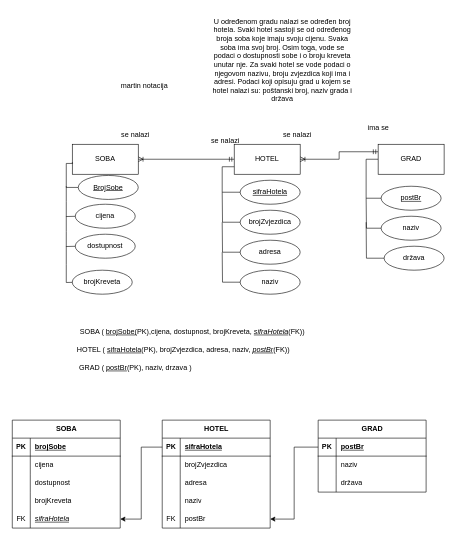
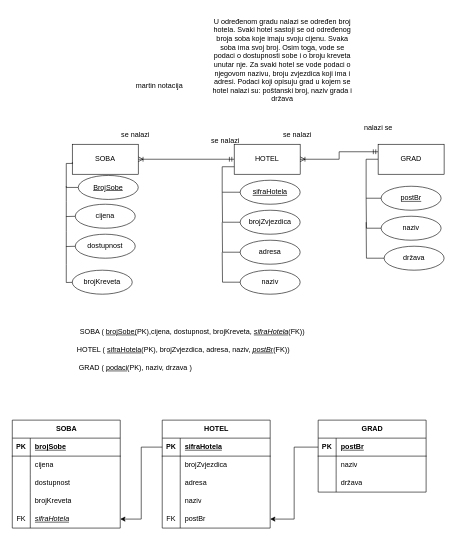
node "martin notacija": moved (144, 86) -> (159, 86)
node "ima se": label "ima se" -> "nalazi se"
node "GRAD ( postBr(PK), naziv, drzava )": label "GRAD ( postBr(PK), naziv, drzava )" -> "GRAD ( podaci(PK), naziv, drzava )"
